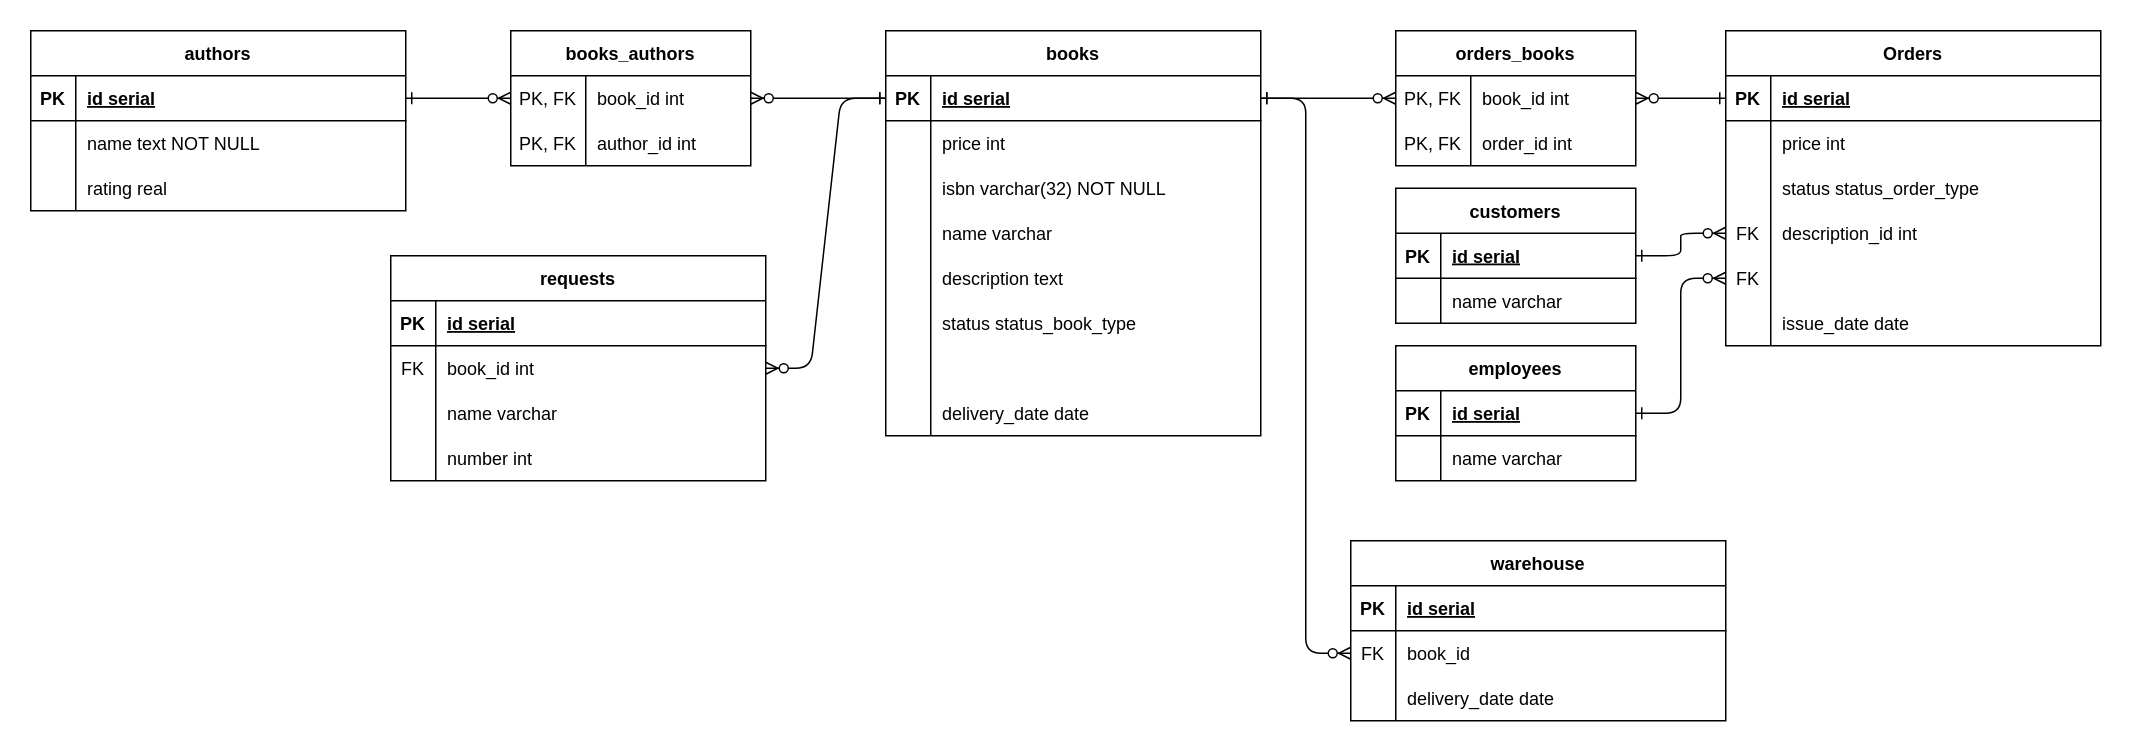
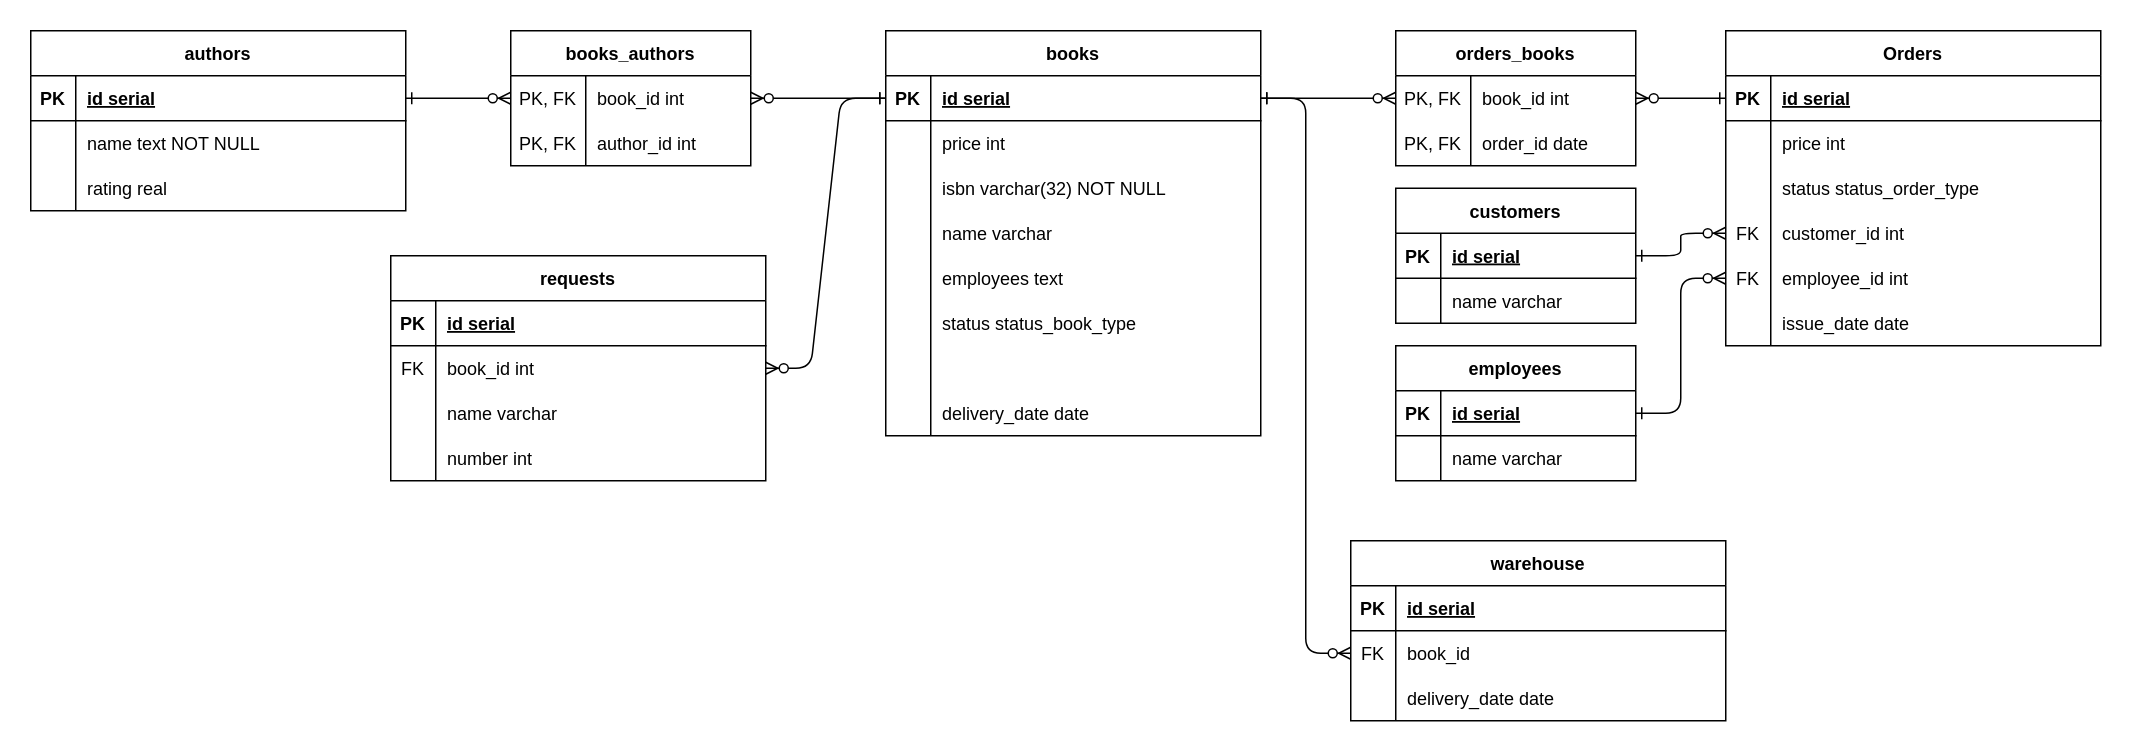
node "order_id int": label "order_id int" -> "order_id date"
node "description_id int": label "description_id int" -> "customer_id int"
node "employee_id int": added
node "description text": label "description text" -> "employees text"
